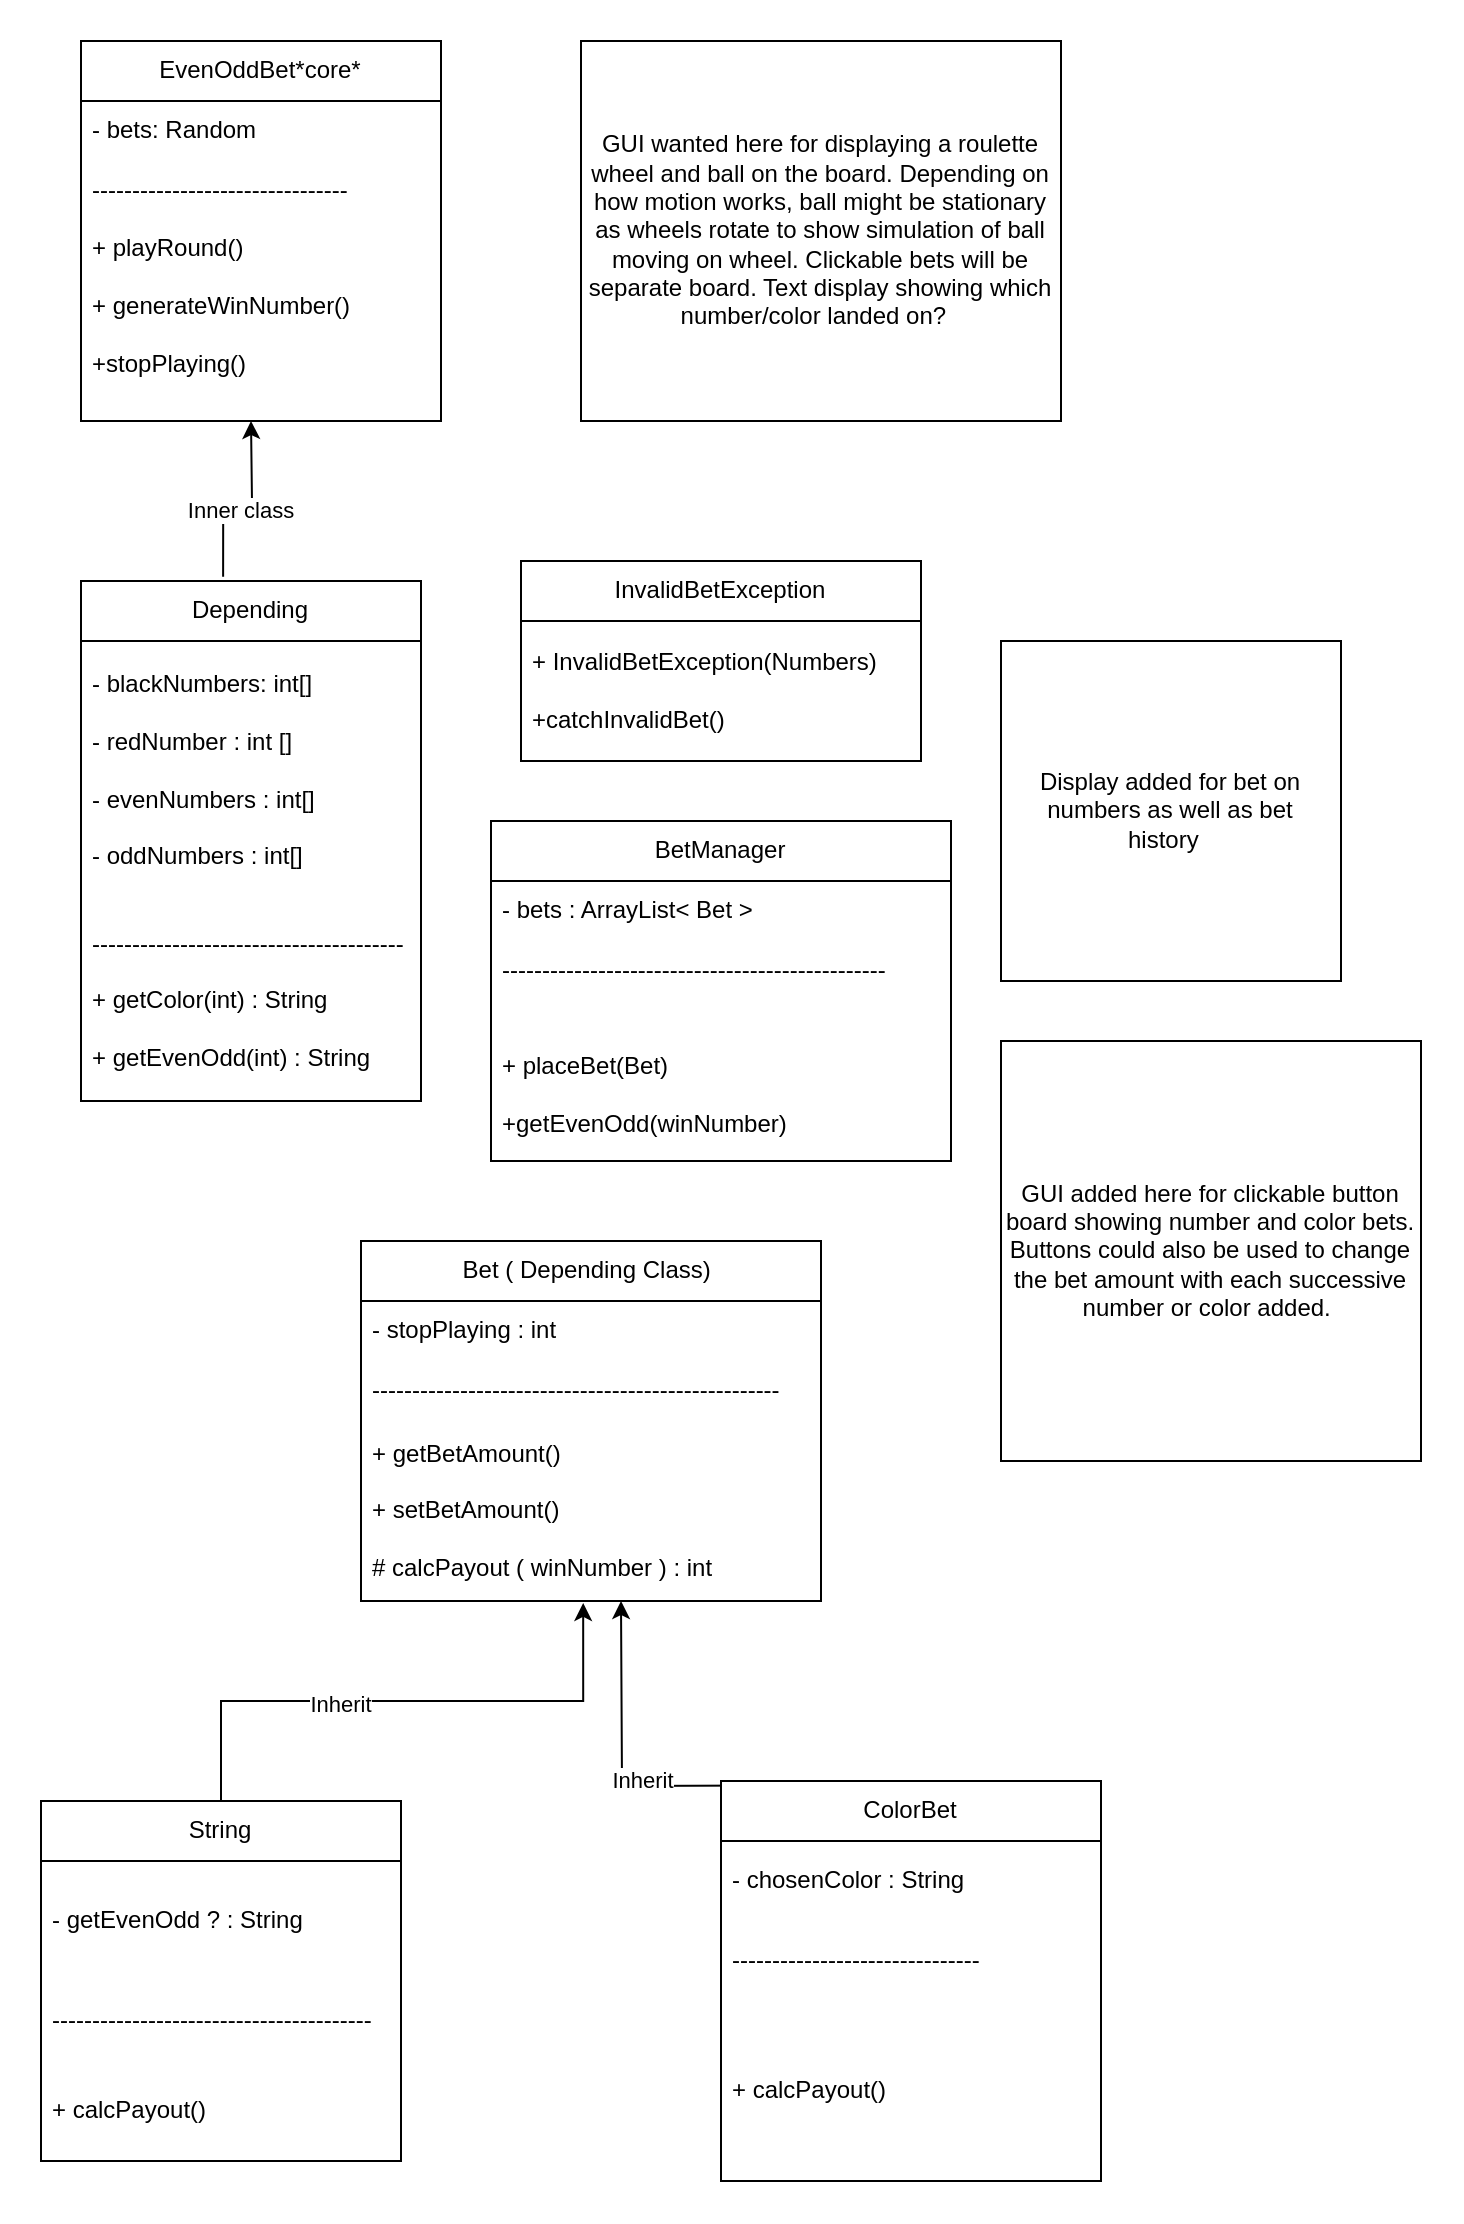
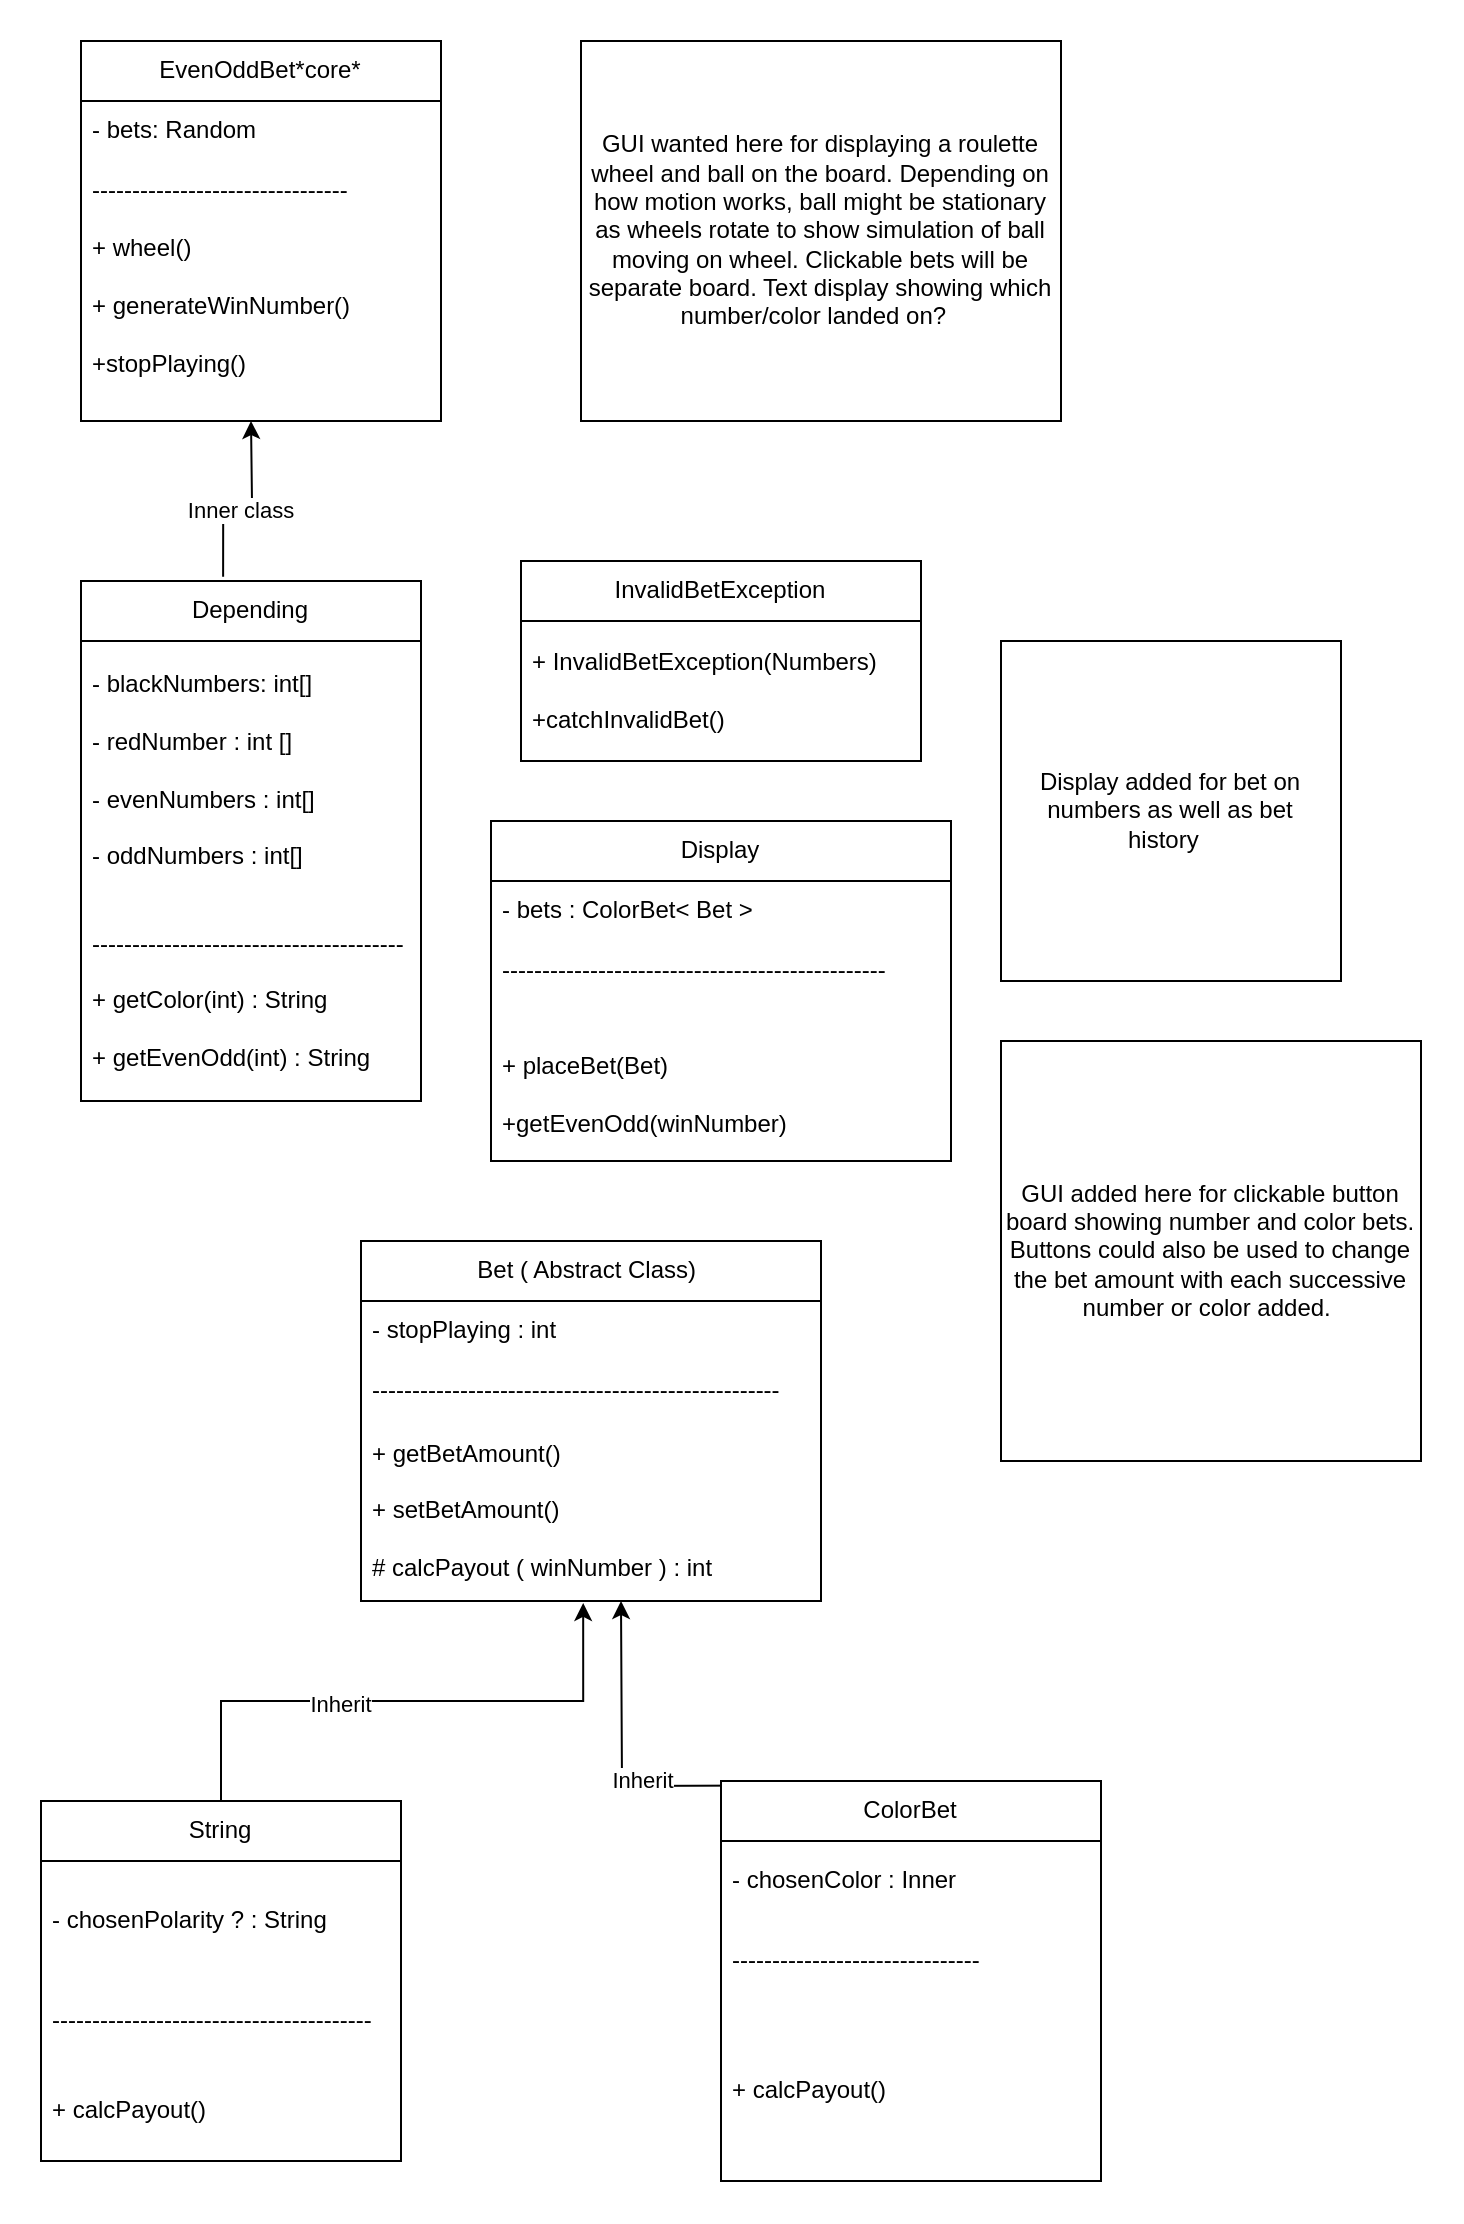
node "+ playRound() + generateWinNumber() +stopPlaying()": label "+ playRound() + generateWinNumber() +stopPlaying()" -> "+ wheel() + generateWinNumber() +stopPlaying()"
node "BetManager": label "BetManager" -> "Display"
node "- bets : ArrayList< Bet >": label "- bets : ArrayList< Bet >" -> "- bets : ColorBet< Bet >"
node "Bet ( Depending Class)": label "Bet ( Depending Class)" -> "Bet ( Abstract Class)"
node "- chosenColor : String": label "- chosenColor : String" -> "- chosenColor : Inner"
node "- getEvenOdd ? : String": label "- getEvenOdd ? : String" -> "- chosenPolarity ? : String"
